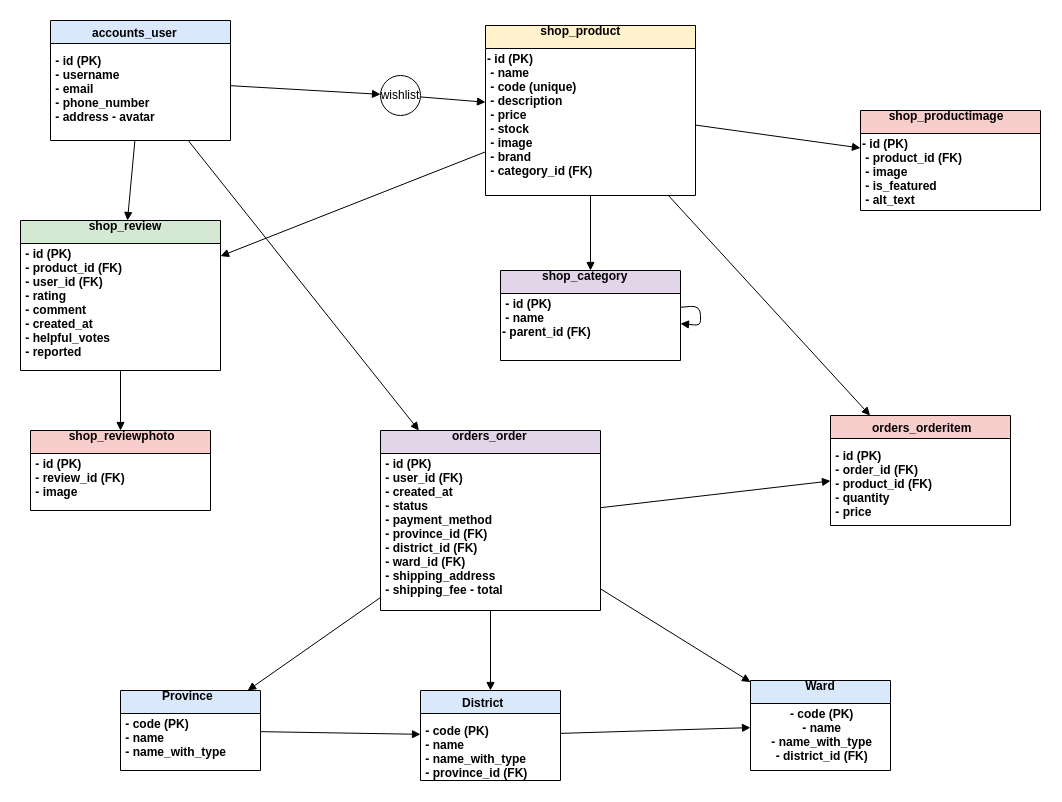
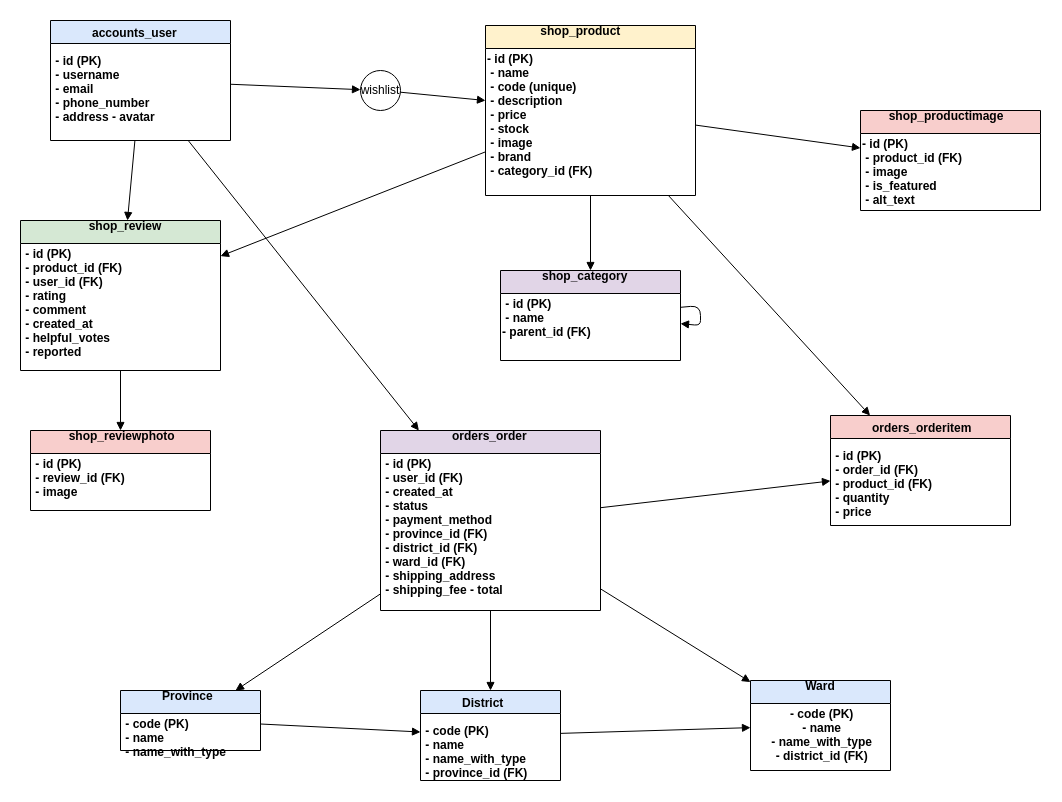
node "wishlist": moved (401, 96) -> (381, 91)
node "Province - code (PK) - name - name_with_type": size 140x80 -> 140x60
